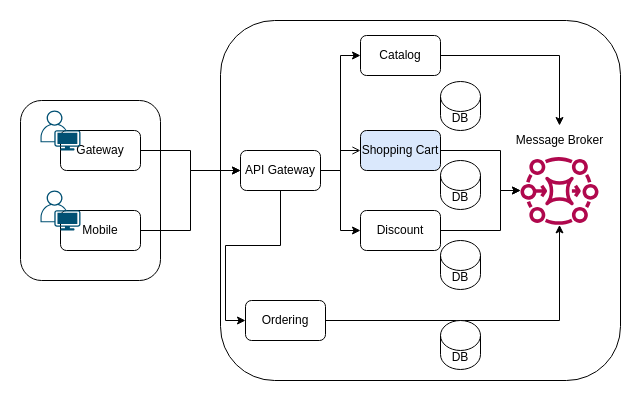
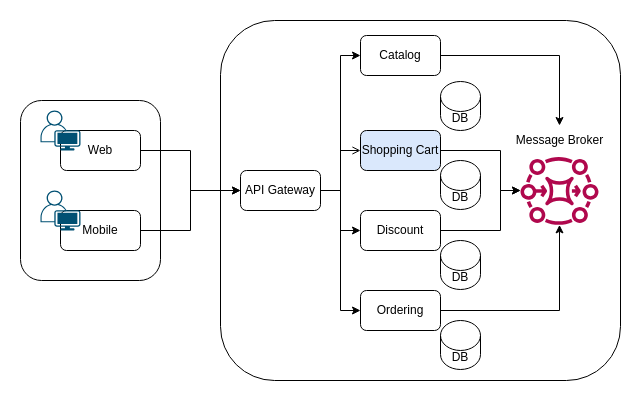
node "Gateway": label "Gateway" -> "Web"
node "API Gateway": moved (281, 171) -> (281, 191)
node "Ordering": moved (286, 321) -> (401, 311)
